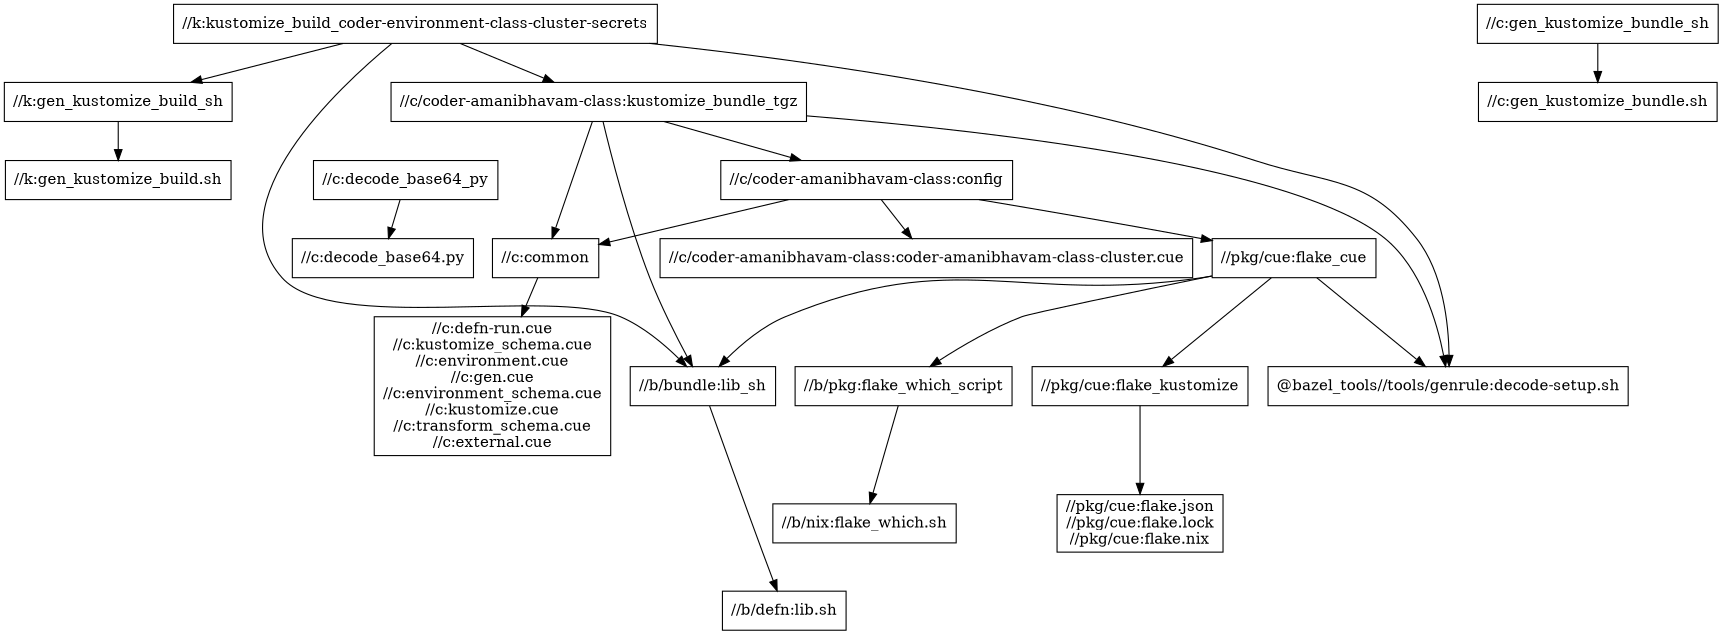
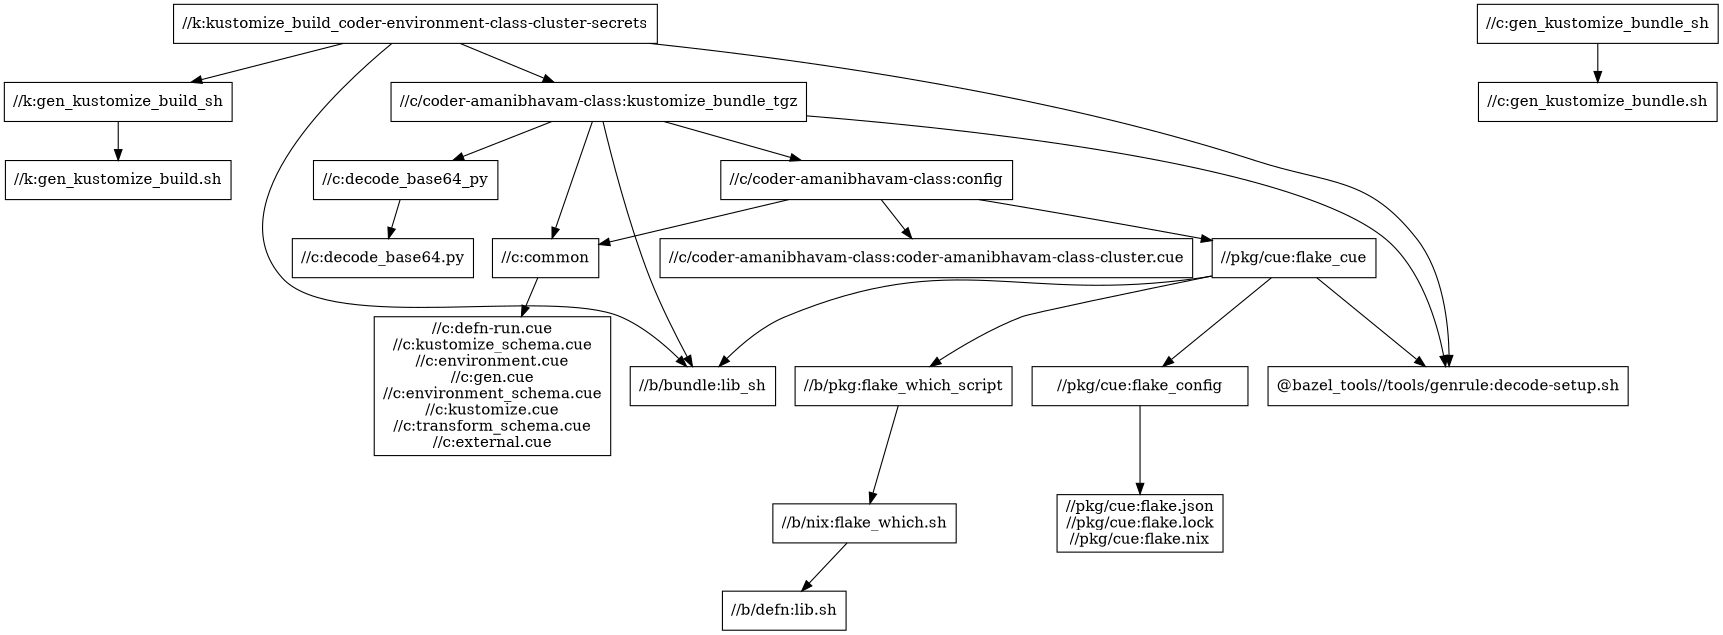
edge "//c/coder-amanibhavam-class:kustomize_bundle_tgz" -> "//c:decode_base64_py": added
node "//pkg/cue:flake_kustomize": label "//pkg/cue:flake_kustomize" -> "//pkg/cue:flake_config"
edge "//b/bundle:lib_sh" -> "//b/defn:lib.sh": now "//b/nix:flake_which.sh" -> "//b/defn:lib.sh"
